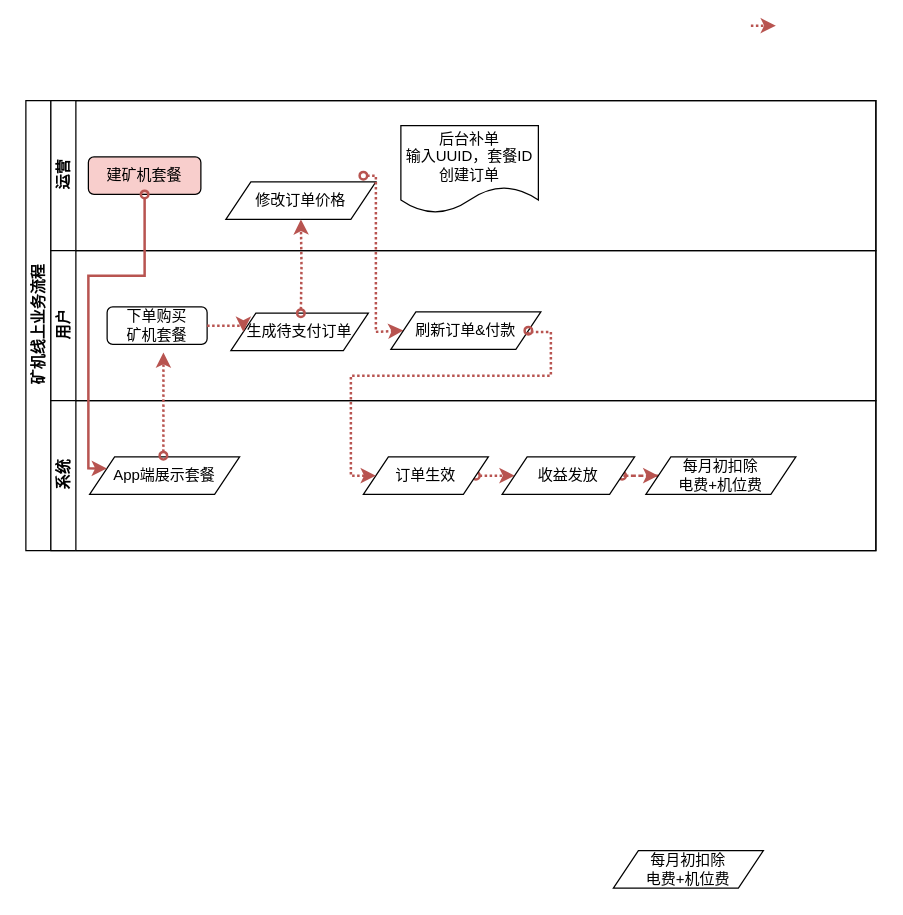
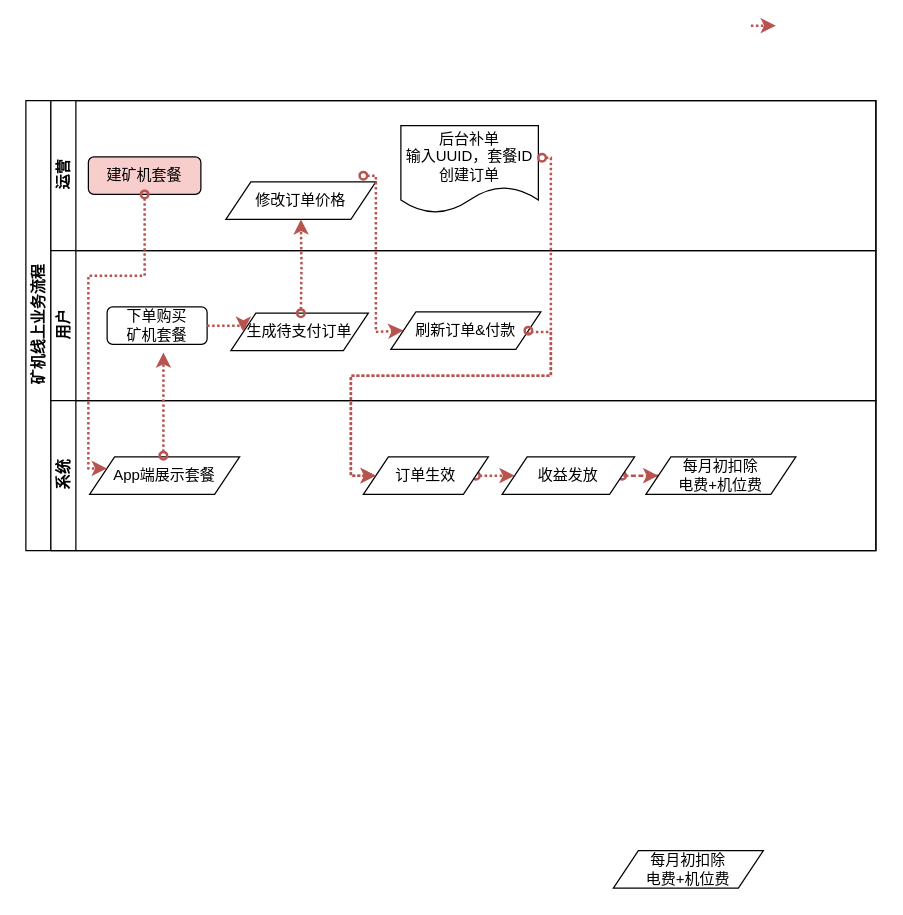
edge "后台补单 输入UUID，套餐ID 创建订单" -- "订单生效": added
edge "建矿机套餐" -- "App端展示套餐": style solid -> dashed
